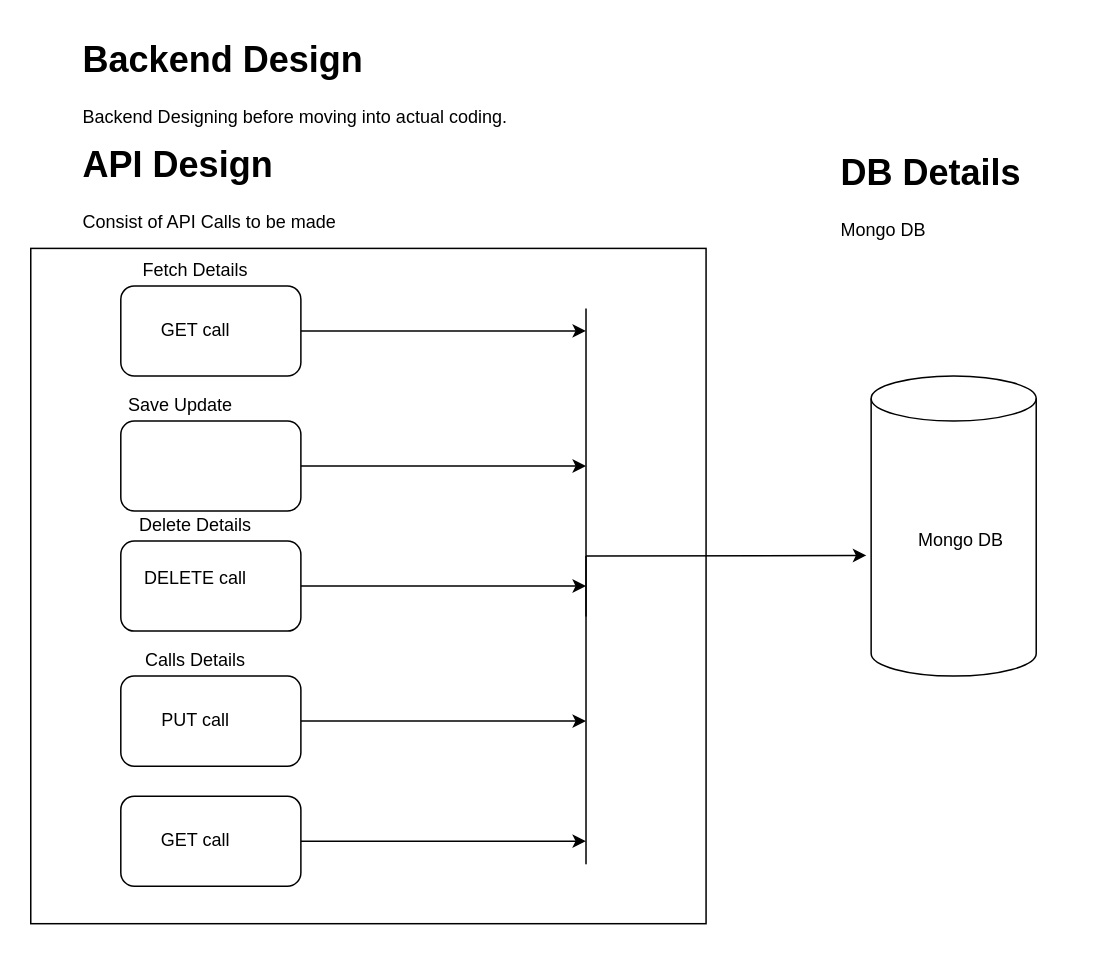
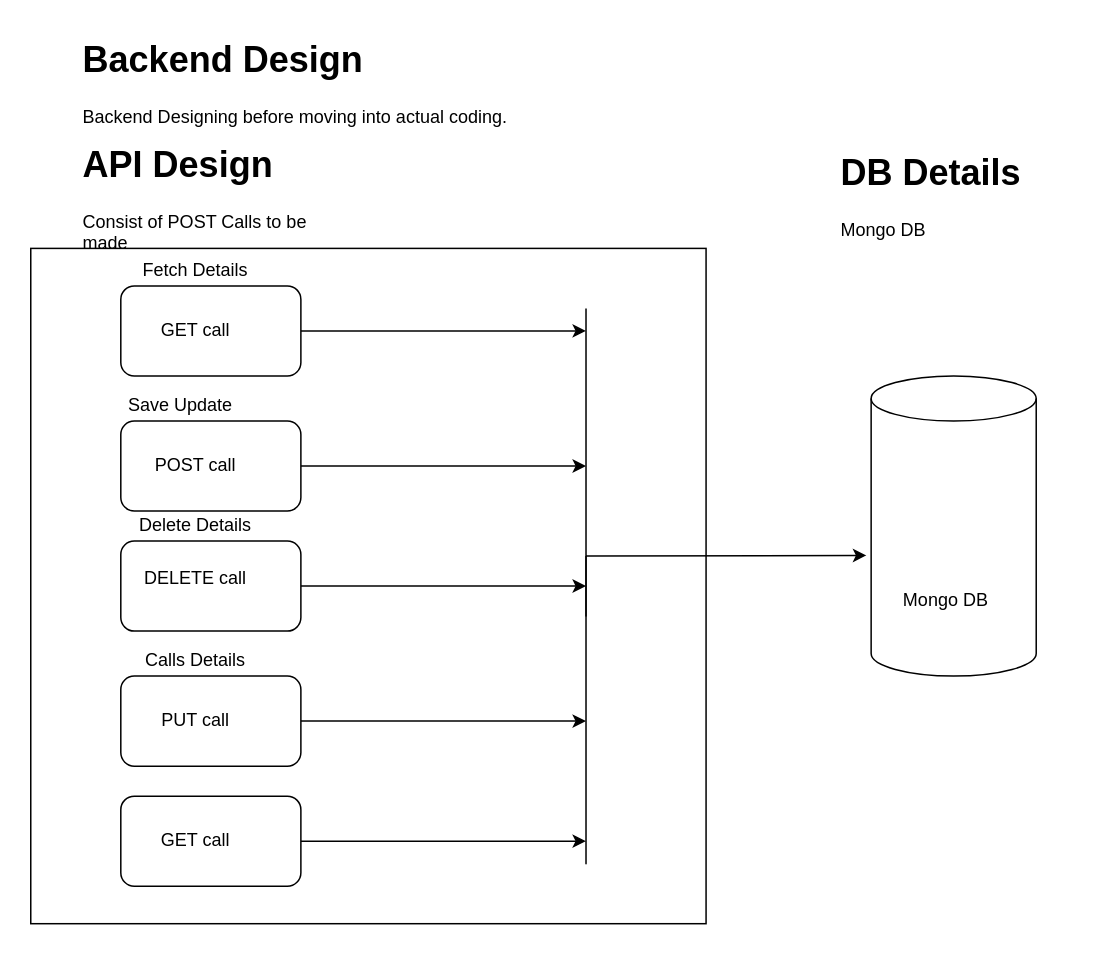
node "API DesignConsist of API Calls to be made": label "API DesignConsist of API Calls to be made" -> "API DesignConsist of POST Calls to be made"
node "POST call": added
node "Mongo DB": moved (961, 541) -> (946, 601)
